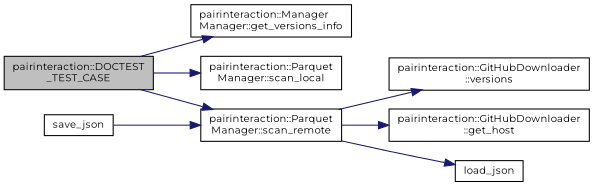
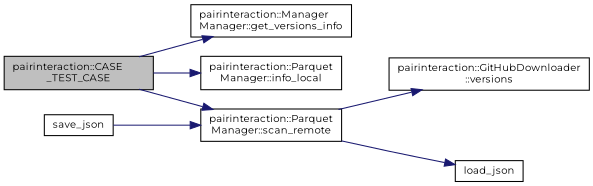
node "pairinteraction::DOCTEST _TEST_CASE": label "pairinteraction::DOCTEST _TEST_CASE" -> "pairinteraction::CASE _TEST_CASE"
node "pairinteraction::Parquet Manager::scan_local": label "pairinteraction::Parquet Manager::scan_local" -> "pairinteraction::Parquet Manager::info_local"
node "pairinteraction::GitHubDownloader ::get_host": removed
